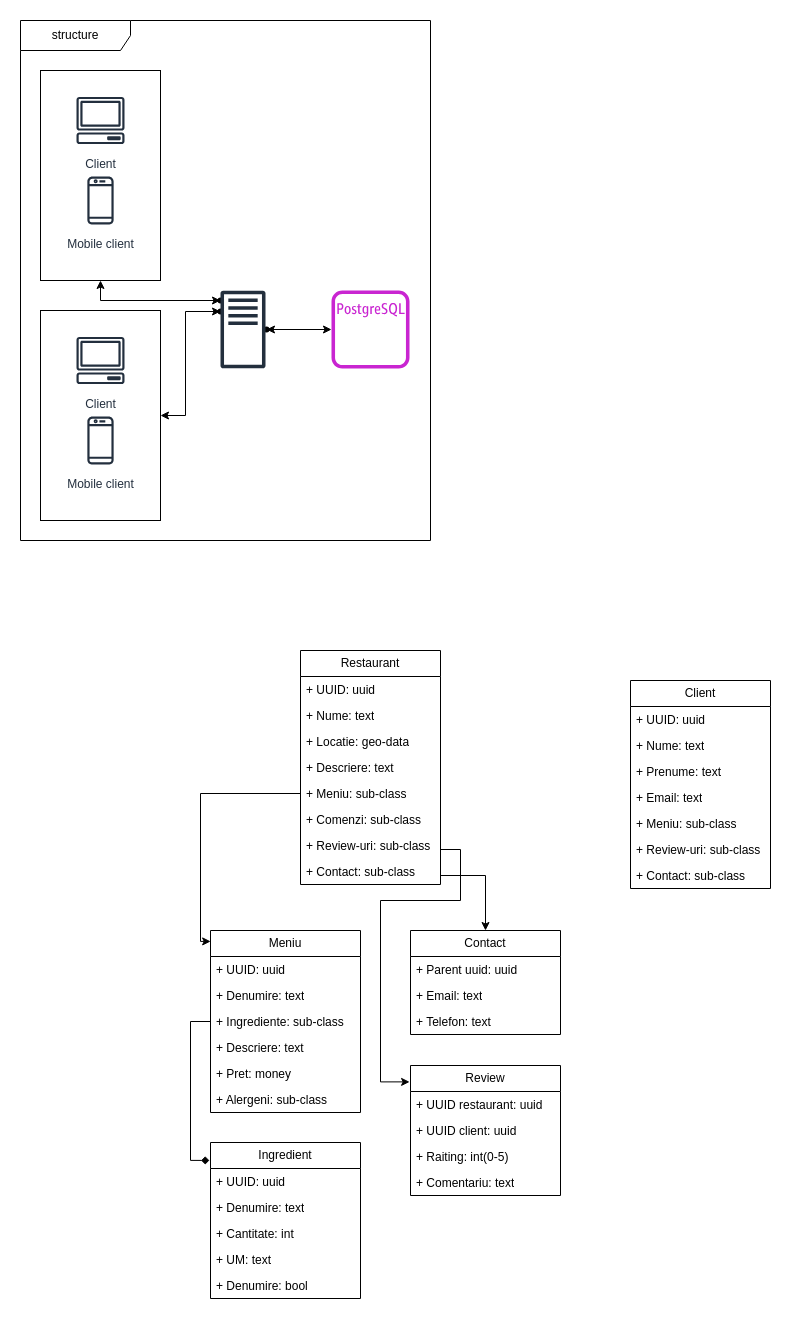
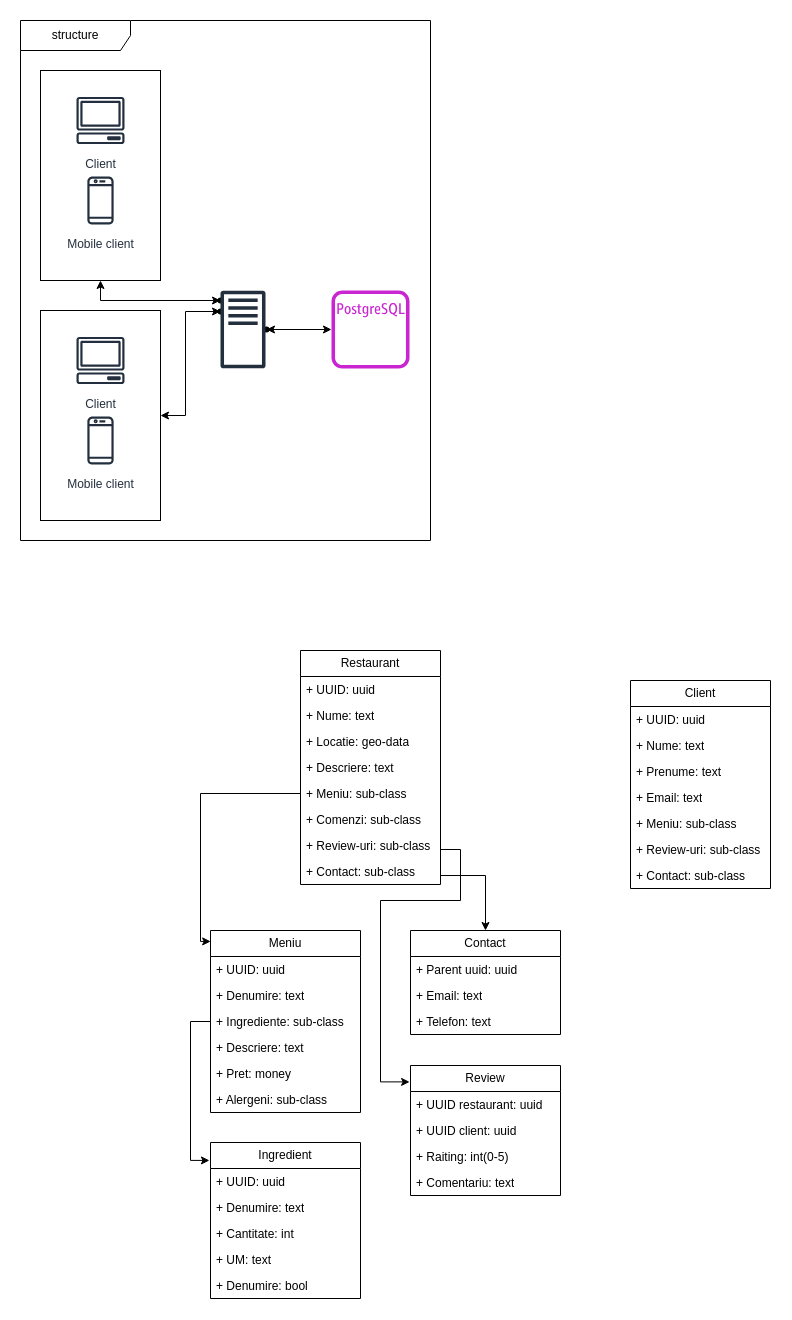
edge "+ Ingrediente: sub-class" -> "Ingredient": arrowhead diamond -> classic
